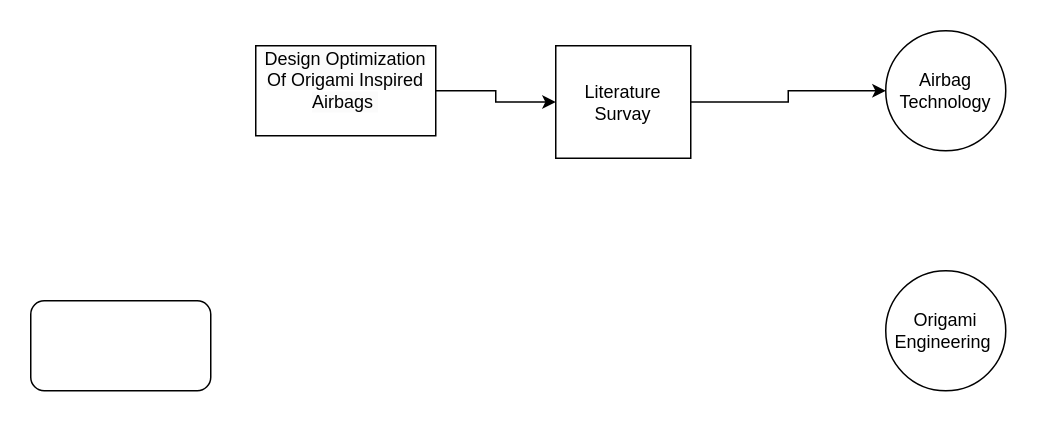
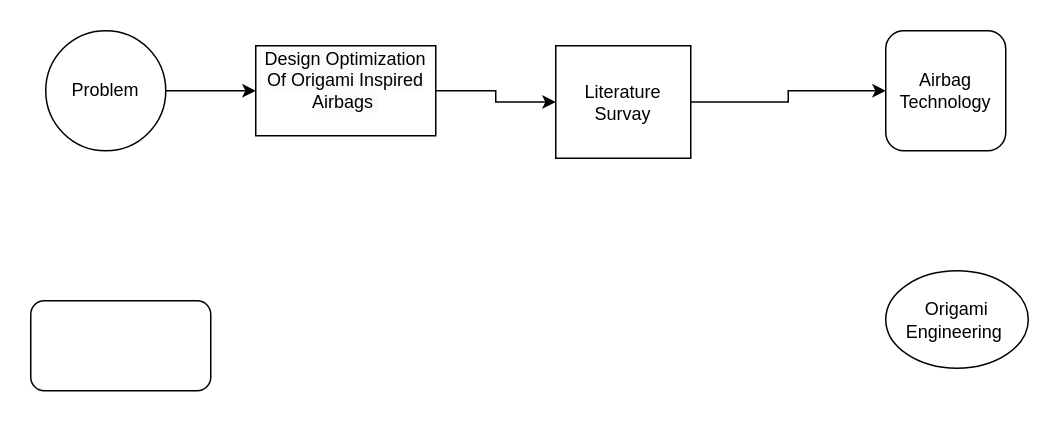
node "Problem": added
edge "Problem" -> "Design Optimization Of Origami Inspired Airbags": added
node "Airbag Technology": shape ellipse -> rounded rectangle
node "Origami Engineering": size 120x120 -> 143x98
